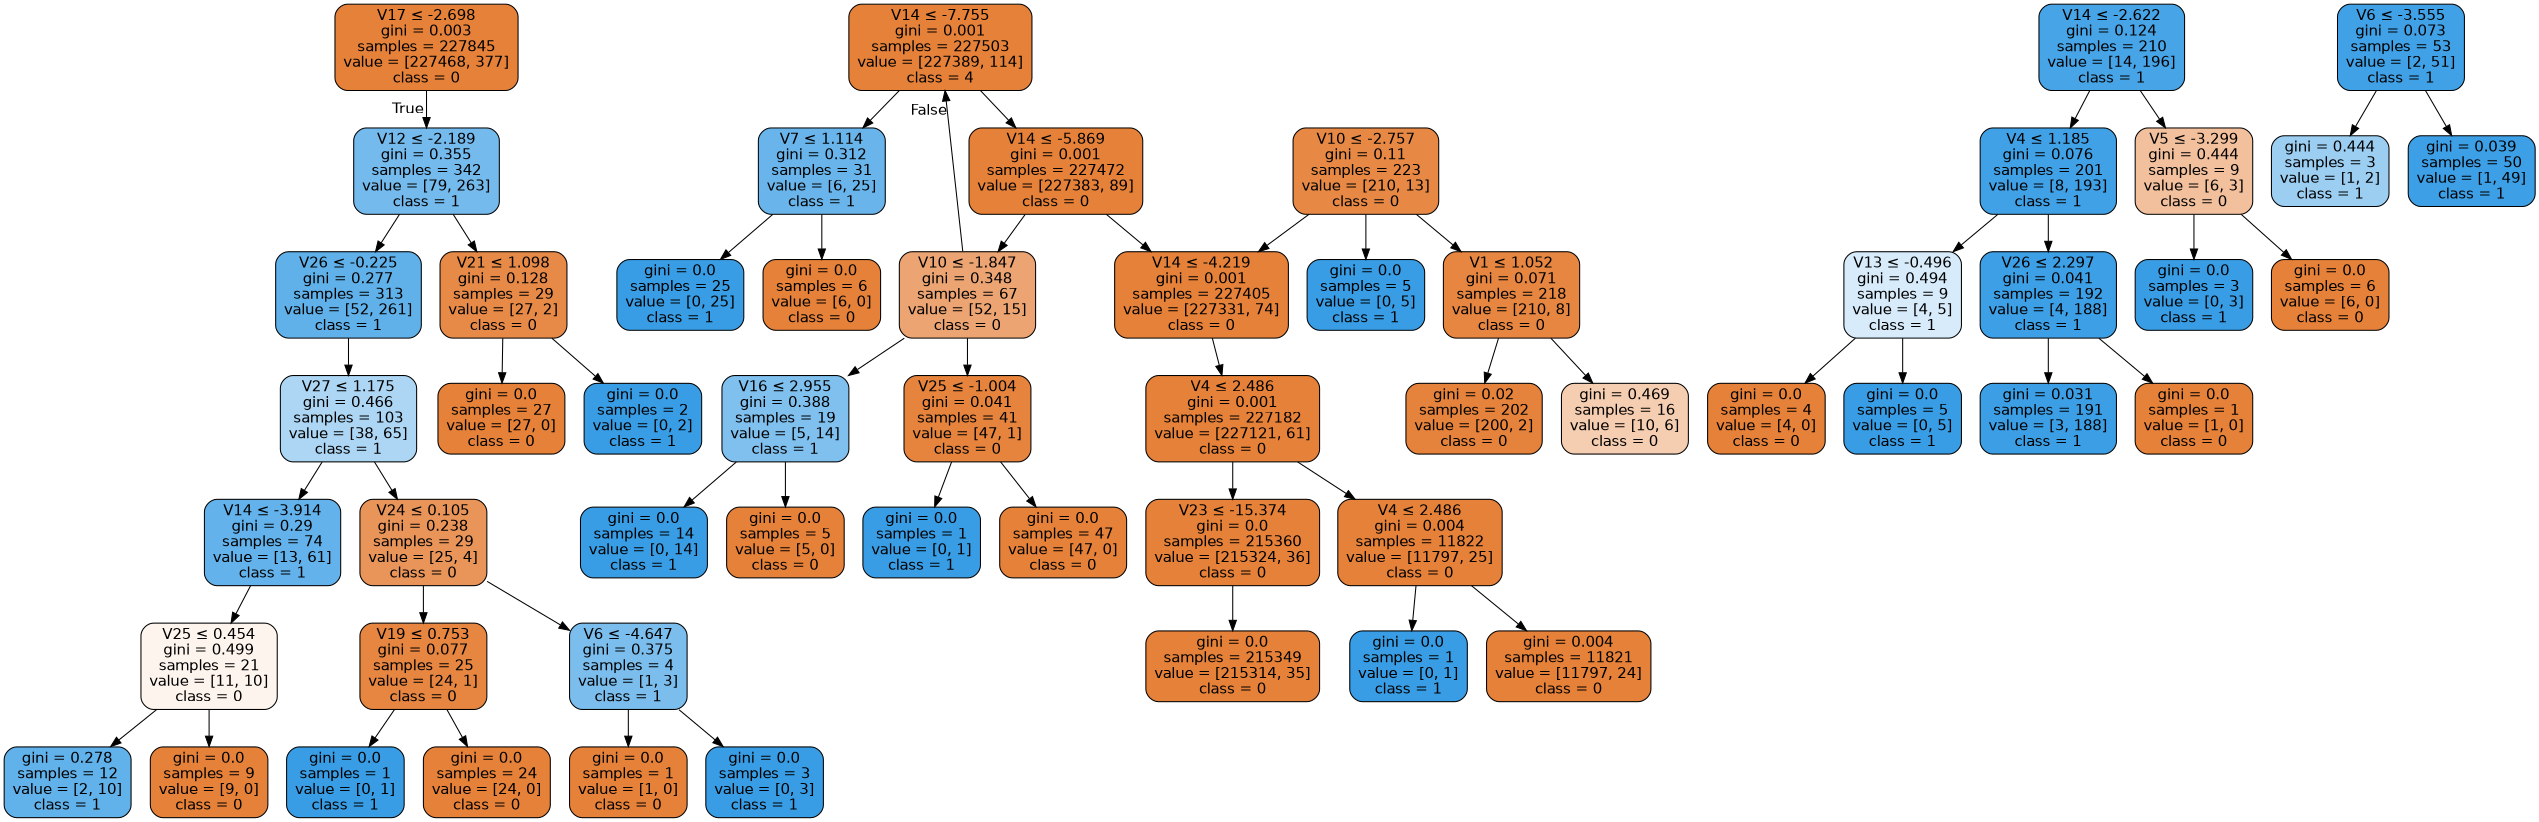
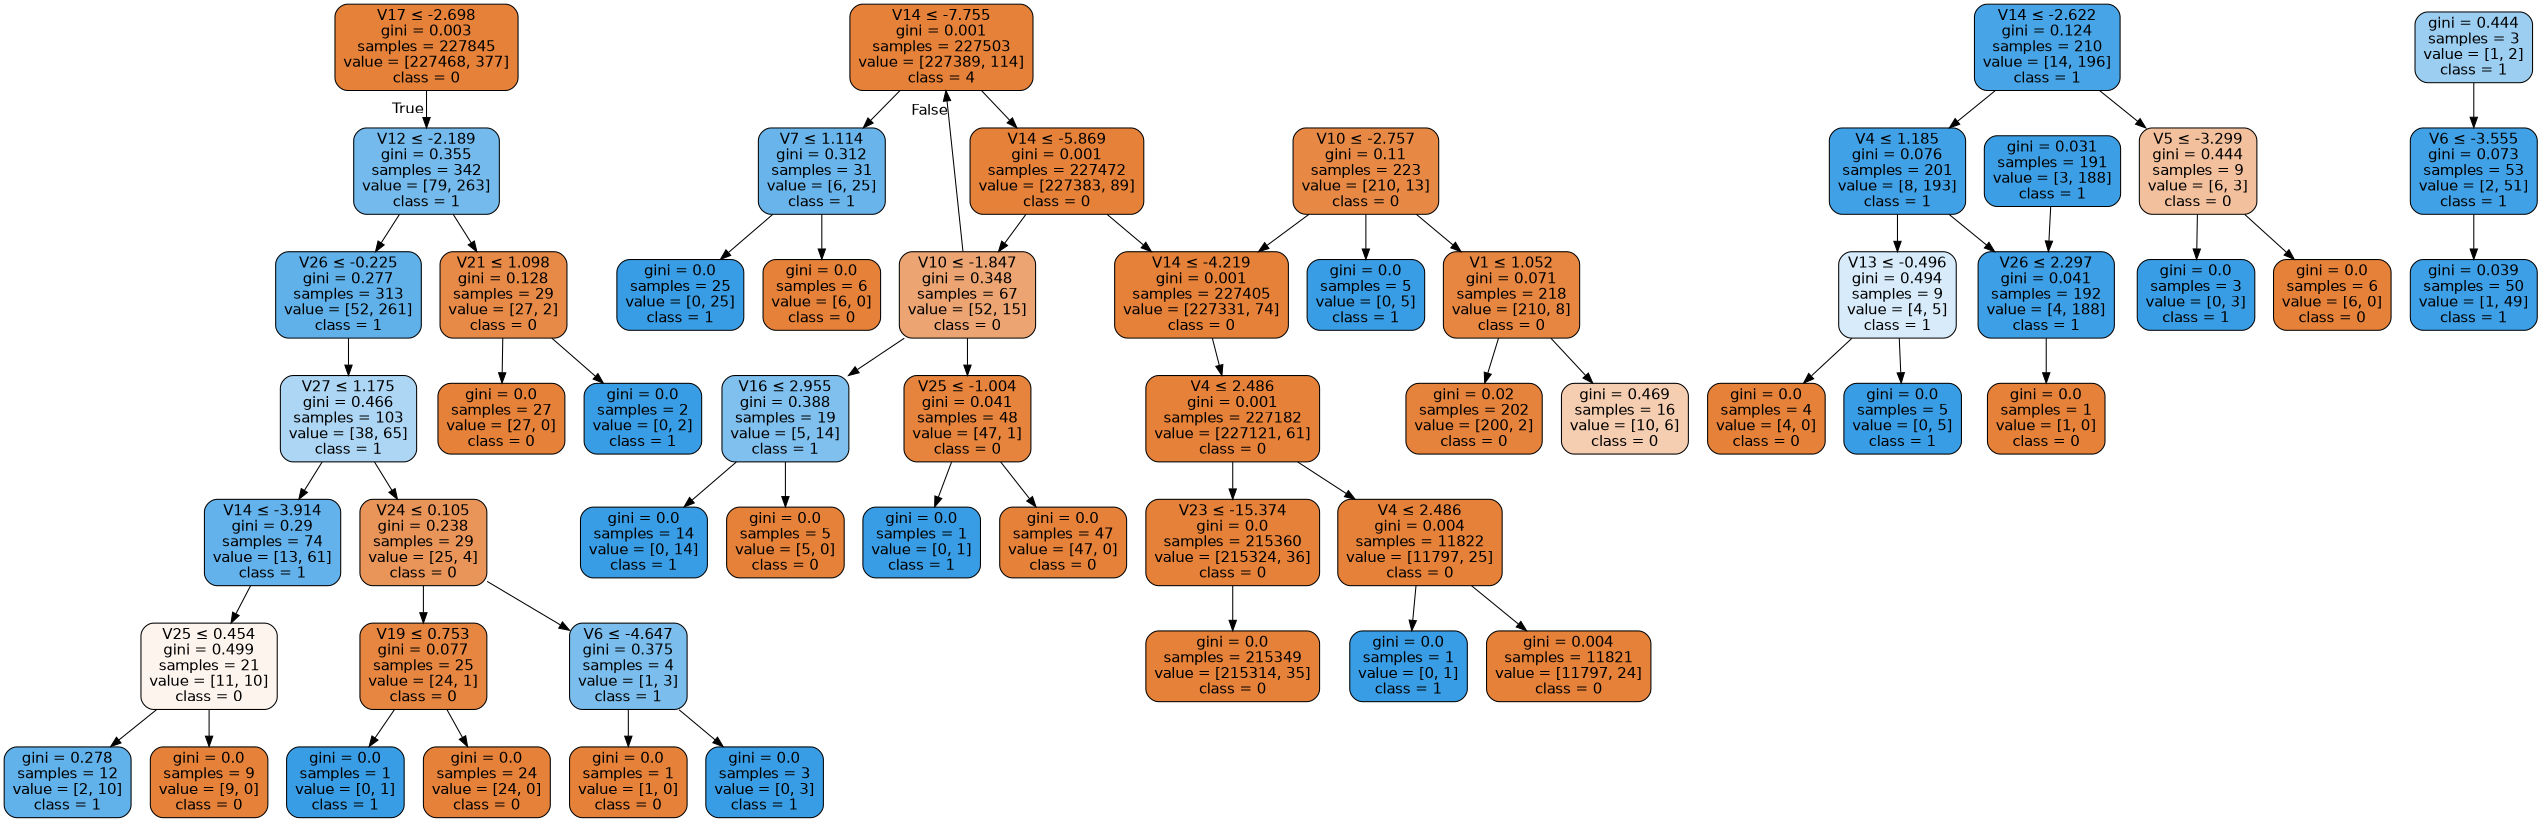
edge "V6 ≤ -3.555" -> "gini = 0.444": reversed
edge "V26 ≤ 2.297" -> "gini = 0.031": reversed
node "V25 ≤ -1.004": text "samples = 41" -> "samples = 48"
